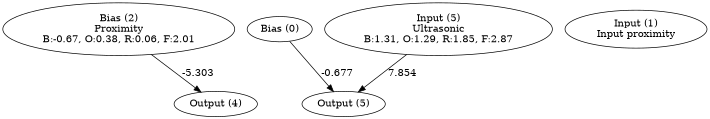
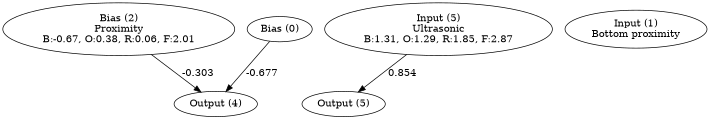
node "Input (1) Input proximity": label "Input (1) Input proximity" -> "Input (1) Bottom proximity"
edge "Bias (0)" -> "Output (5)": now "Bias (0)" -> "Output (4)"
edge "Bias (2) Proximity B:-0.67, O:0.38, R:0.06, F:2.01" -> "Output (4)": label "-5.303" -> "-0.303"
edge "Input (5) Ultrasonic B:1.31, O:1.29, R:1.85, F:2.87" -> "Output (5)": label "7.854" -> "0.854"
